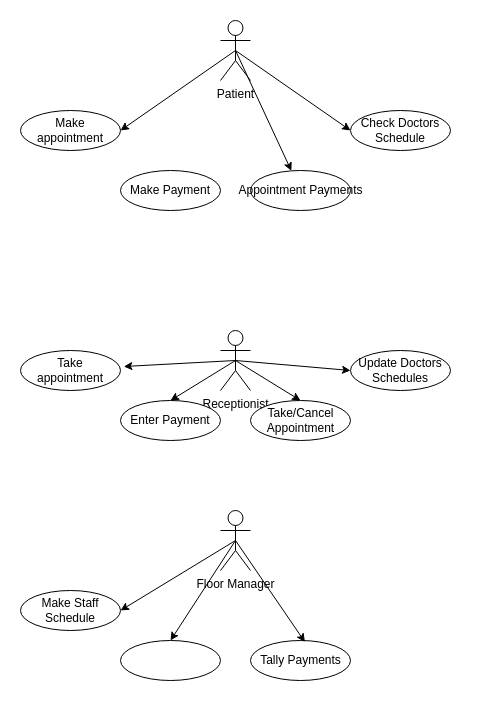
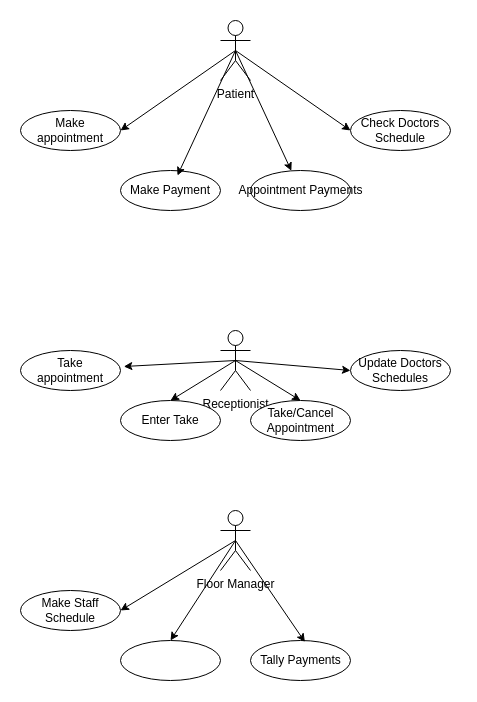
edge "Patient" -> "Make Payment": added
node "Enter Payment": label "Enter Payment" -> "Enter Take"
